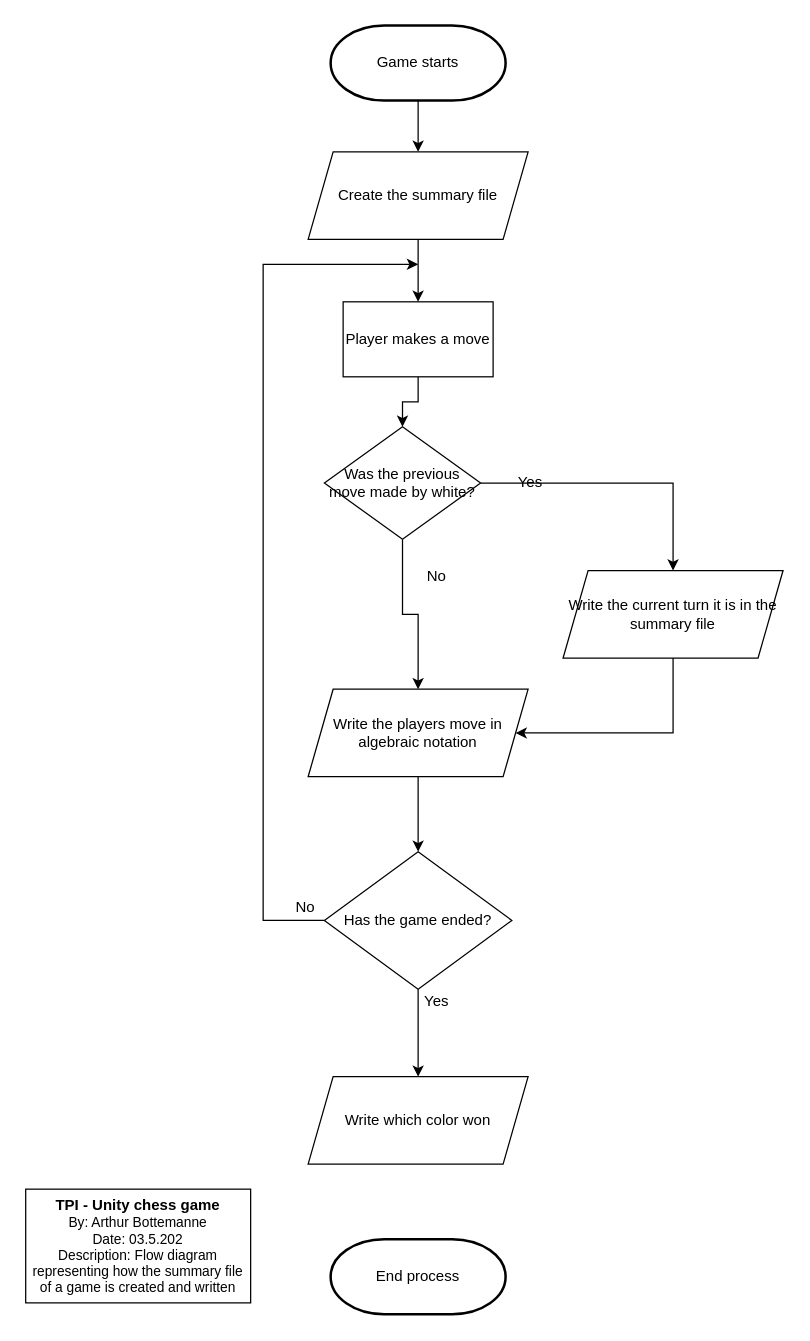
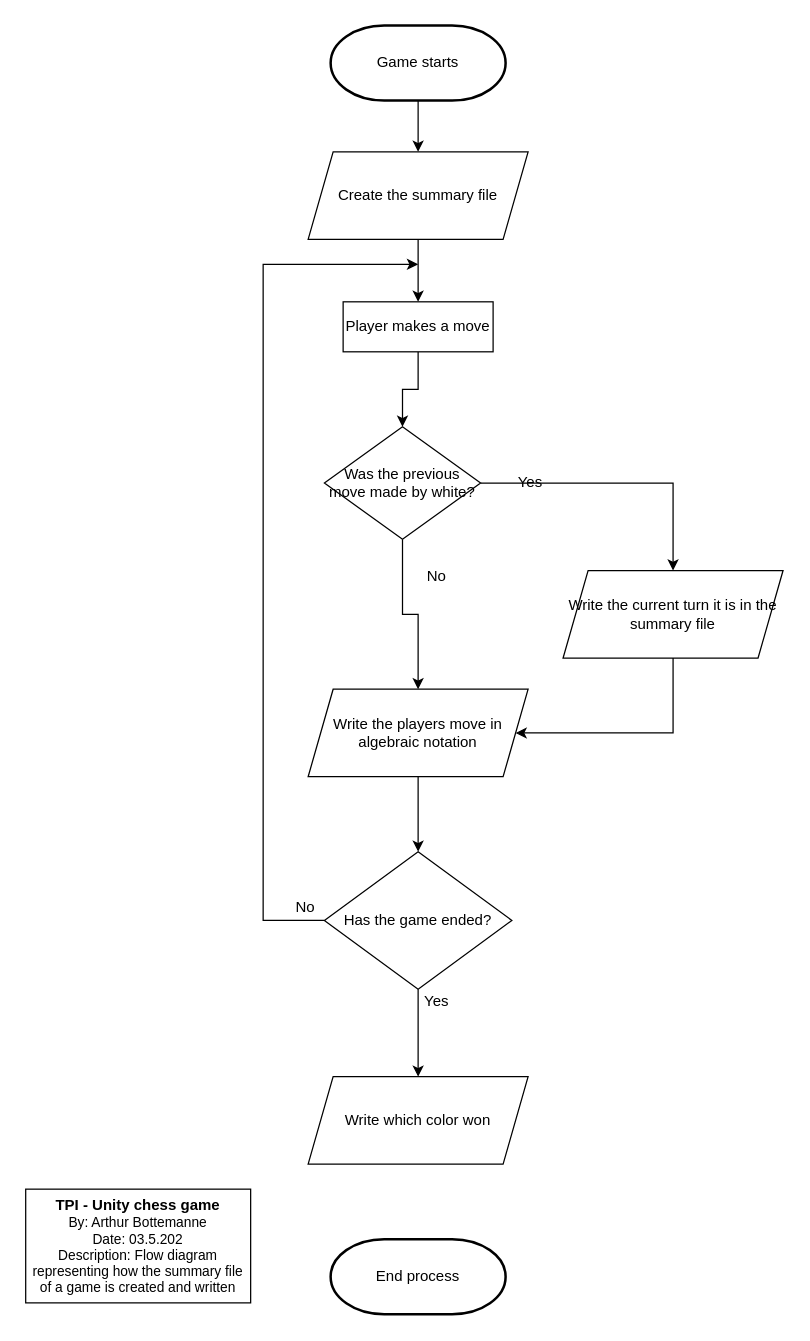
node "Player makes a move": size 150x75 -> 150x50
